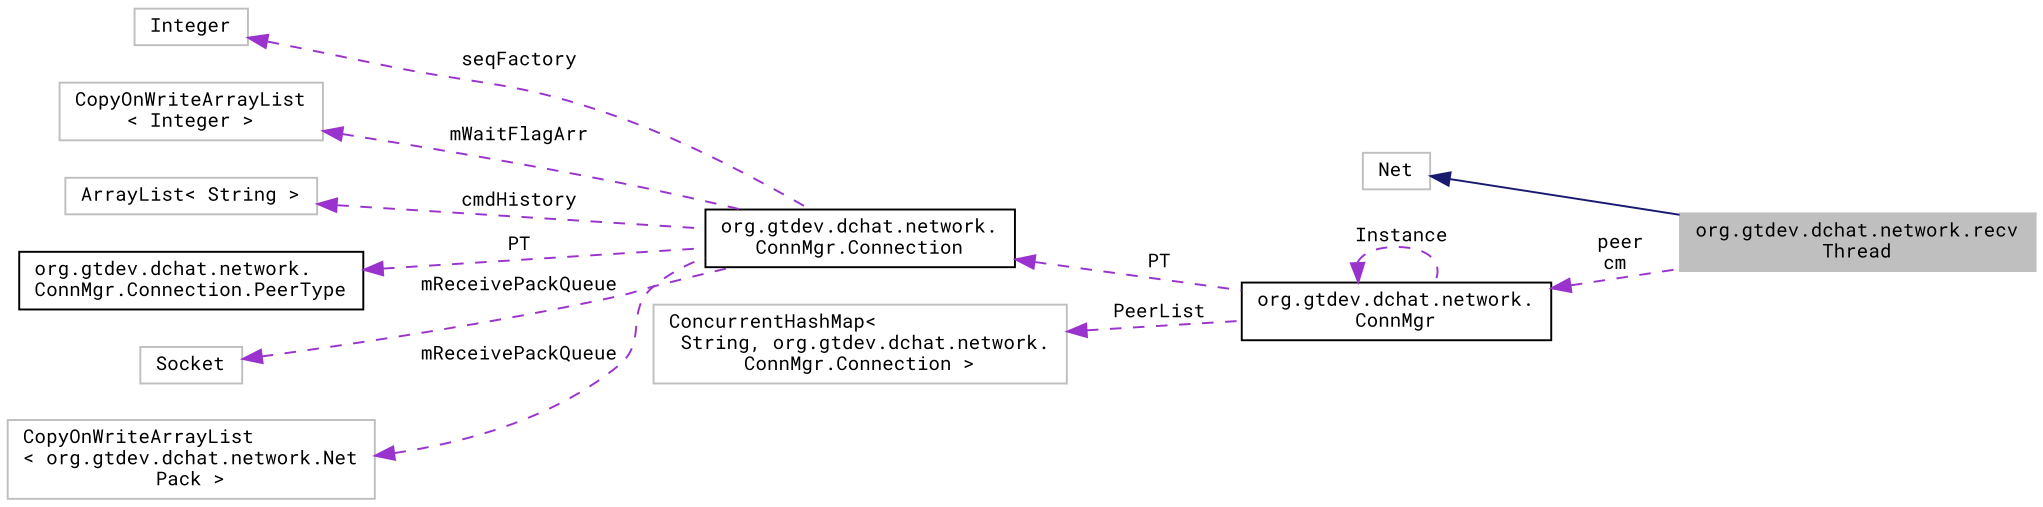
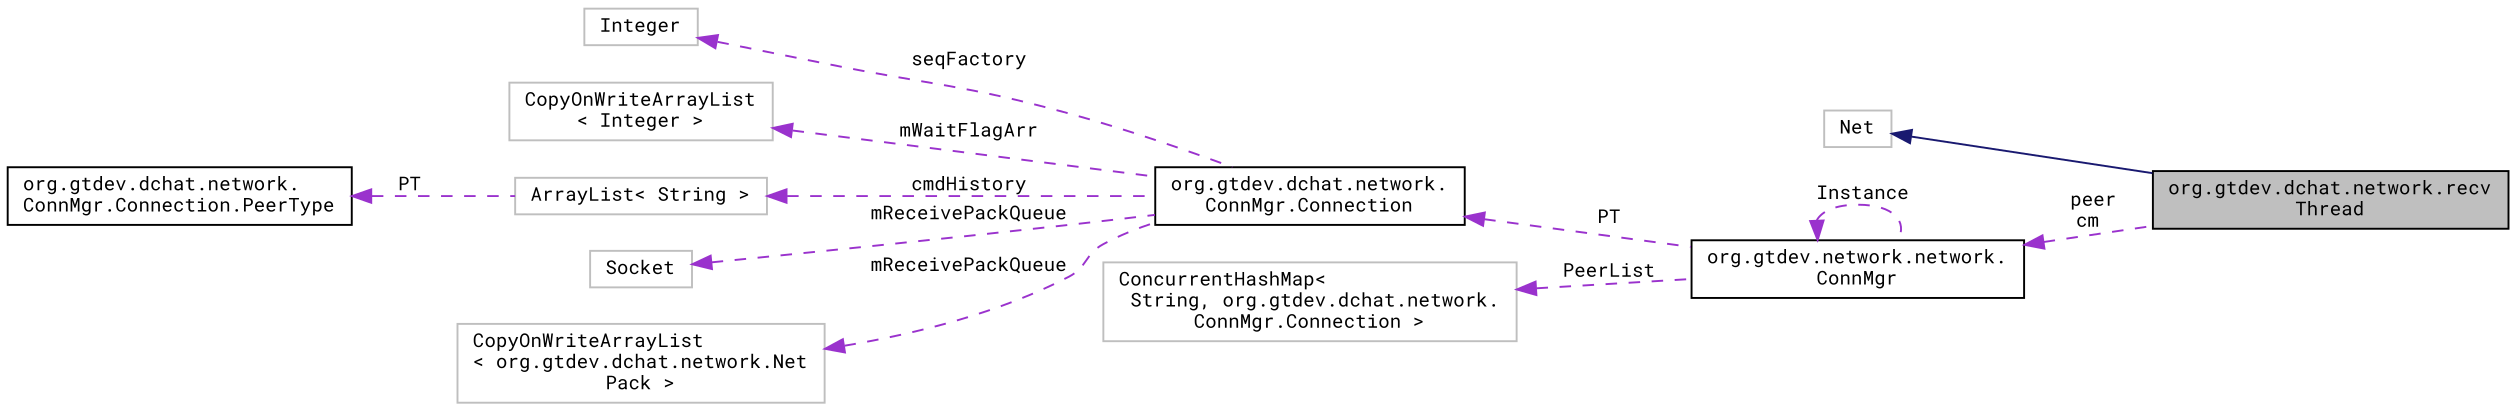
node "org.gtdev.dchat.network.recv Thread": color grey75 -> black
edge "org.gtdev.dchat.network. ConnMgr.Connection" -> "org.gtdev.dchat.network. ConnMgr.Connection.PeerType": now "ArrayList< String >" -> "org.gtdev.dchat.network. ConnMgr.Connection.PeerType"
node "org.gtdev.dchat.network. ConnMgr": label "org.gtdev.dchat.network. ConnMgr" -> "org.gtdev.network.network. ConnMgr"
